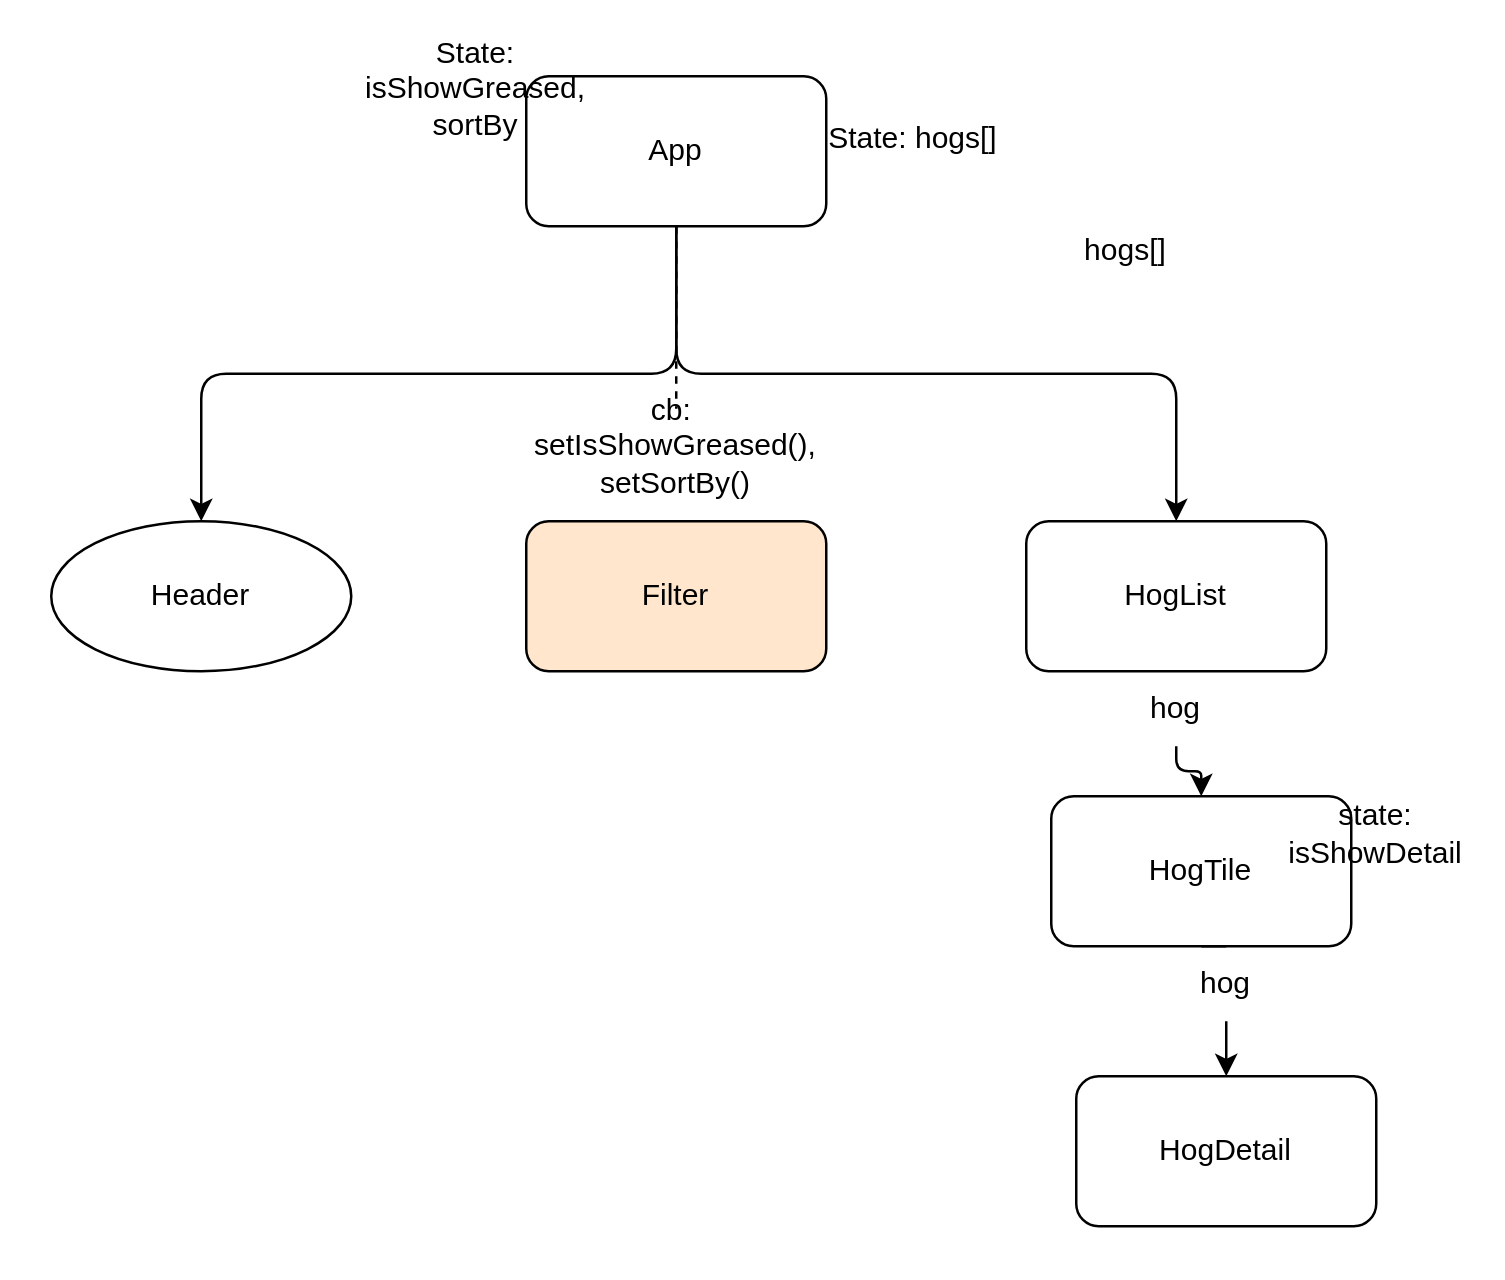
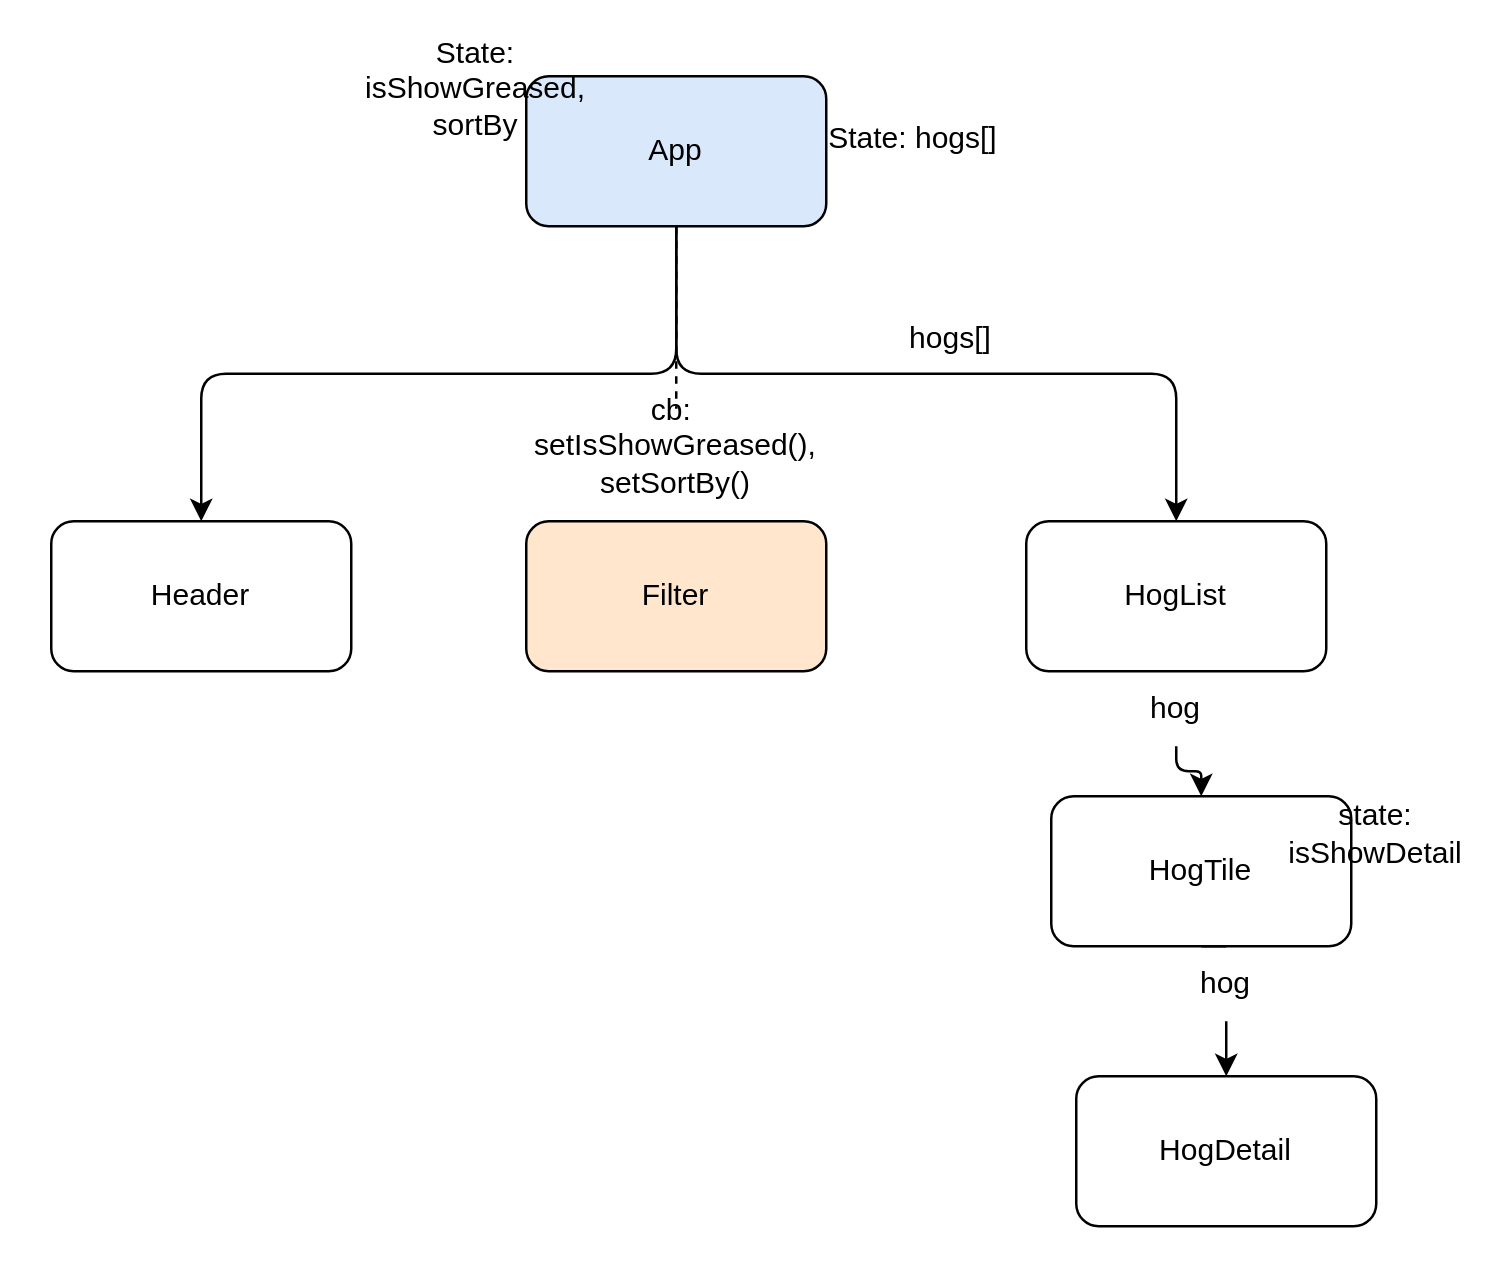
node "App": fillcolor #ffffff -> #dae8fc
node "hogs[]": moved (1126, 251) -> (951, 339)
node "Header": shape ellipse -> rounded rectangle
